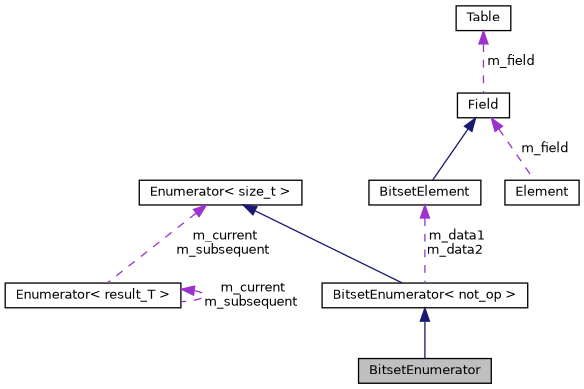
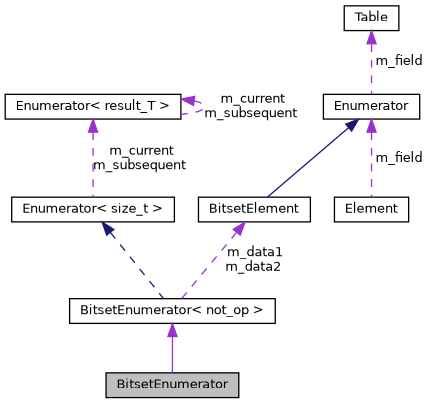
node "Field": label "Field" -> "Enumerator"
edge "BitsetEnumerator< not_op >" -> "Enumerator< size_t >": style solid -> dashed
edge "Enumerator< result_T >" -> "Enumerator< size_t >": reversed
edge "BitsetEnumerator" -> "BitsetEnumerator< not_op >": color midnightblue -> darkorchid3
